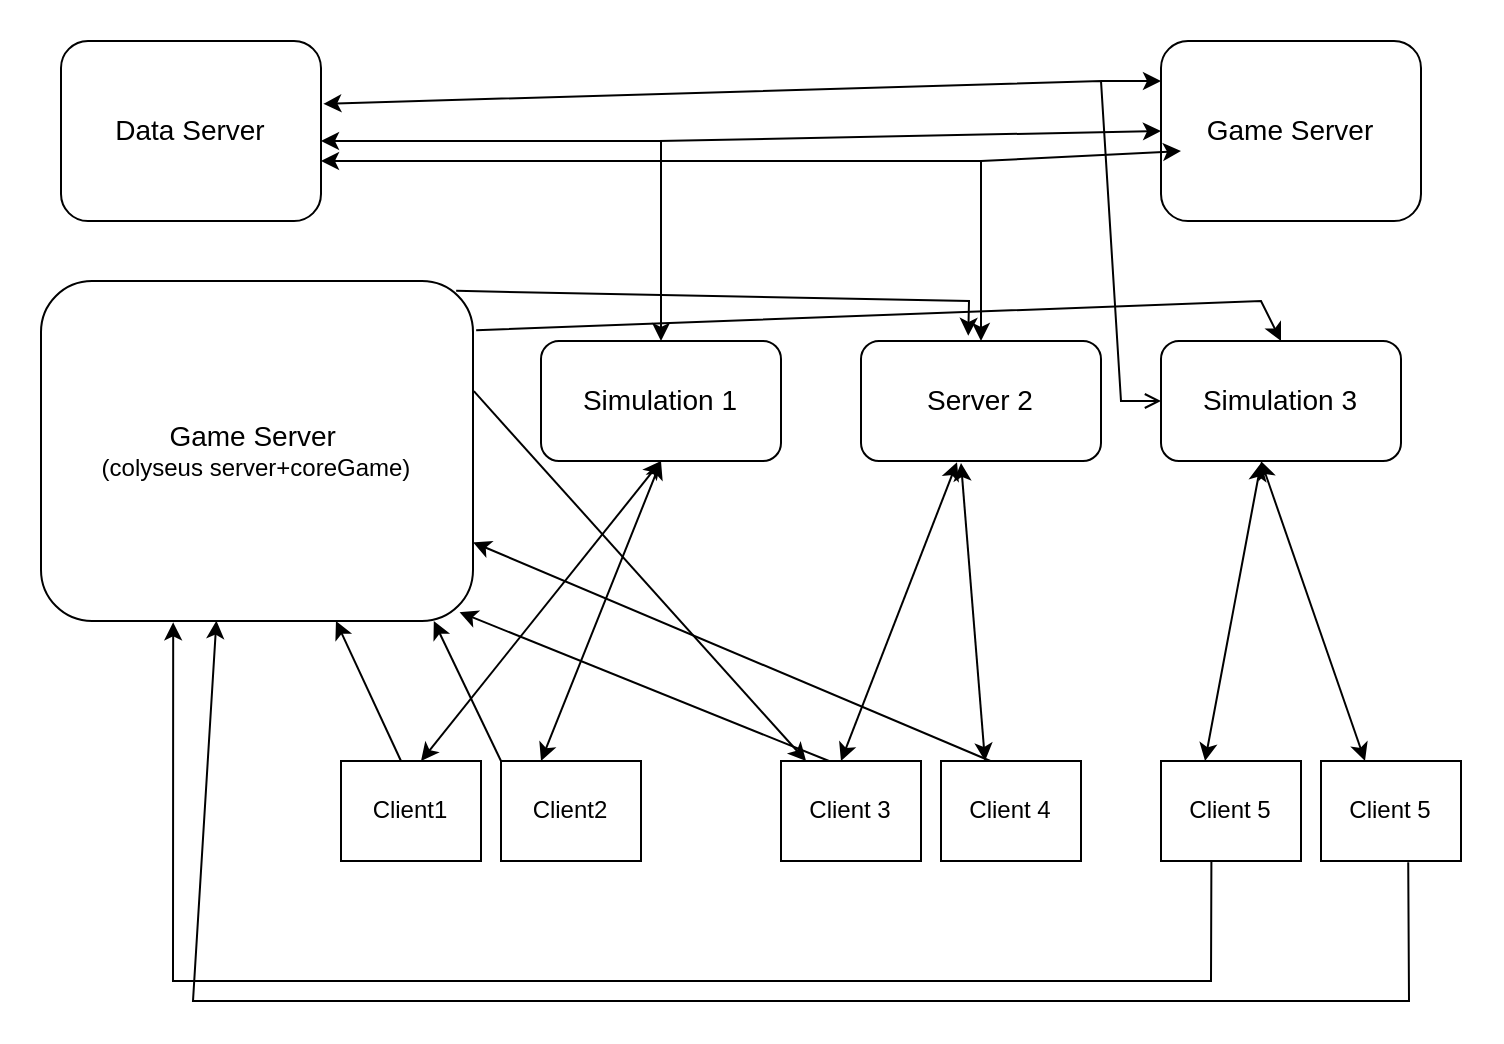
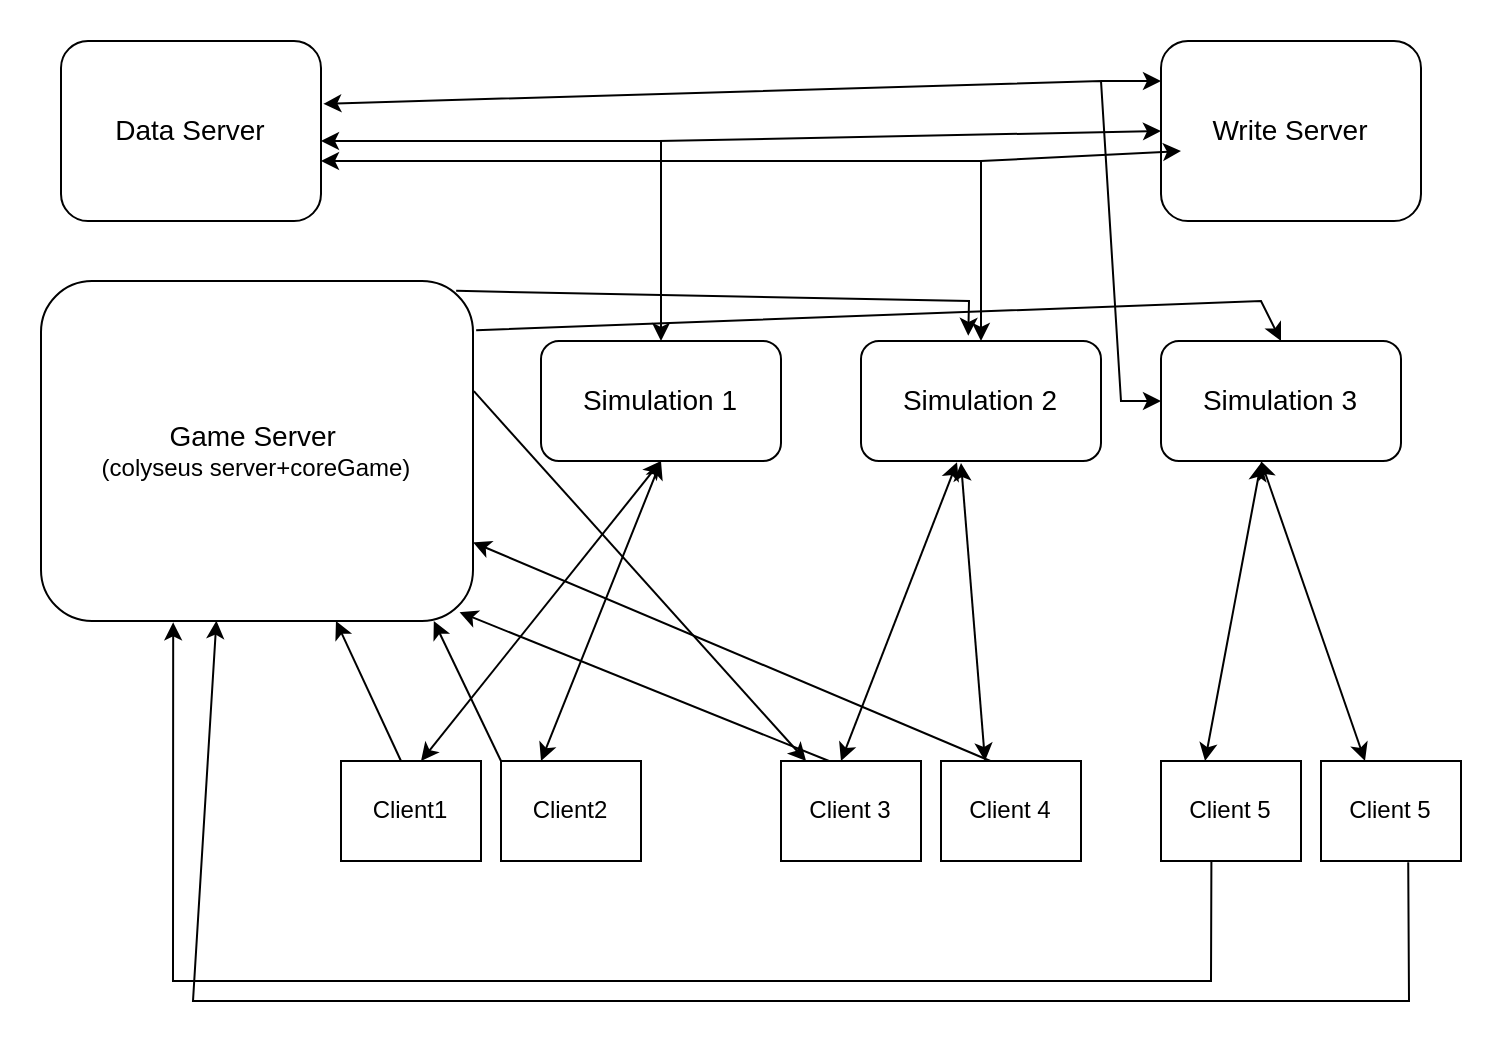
node "Game Server": label "Game Server" -> "Write Server"
node "Server 2": label "Server 2" -> "Simulation 2"
edge "Data Server" -- "Simulation 3": arrowhead open -> classic
